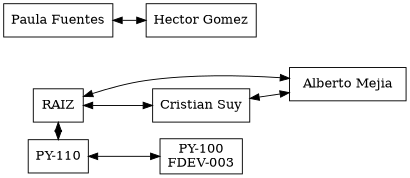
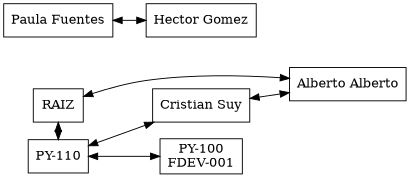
node "Alberto Mejia": label "Alberto Mejia" -> "Alberto Alberto"
edge "RAIZ" -- "Cristian Suy": now "PY-110" -- "Cristian Suy"
node "PY-100 FDEV-003": label "PY-100 FDEV-003" -> "PY-100 FDEV-001"
